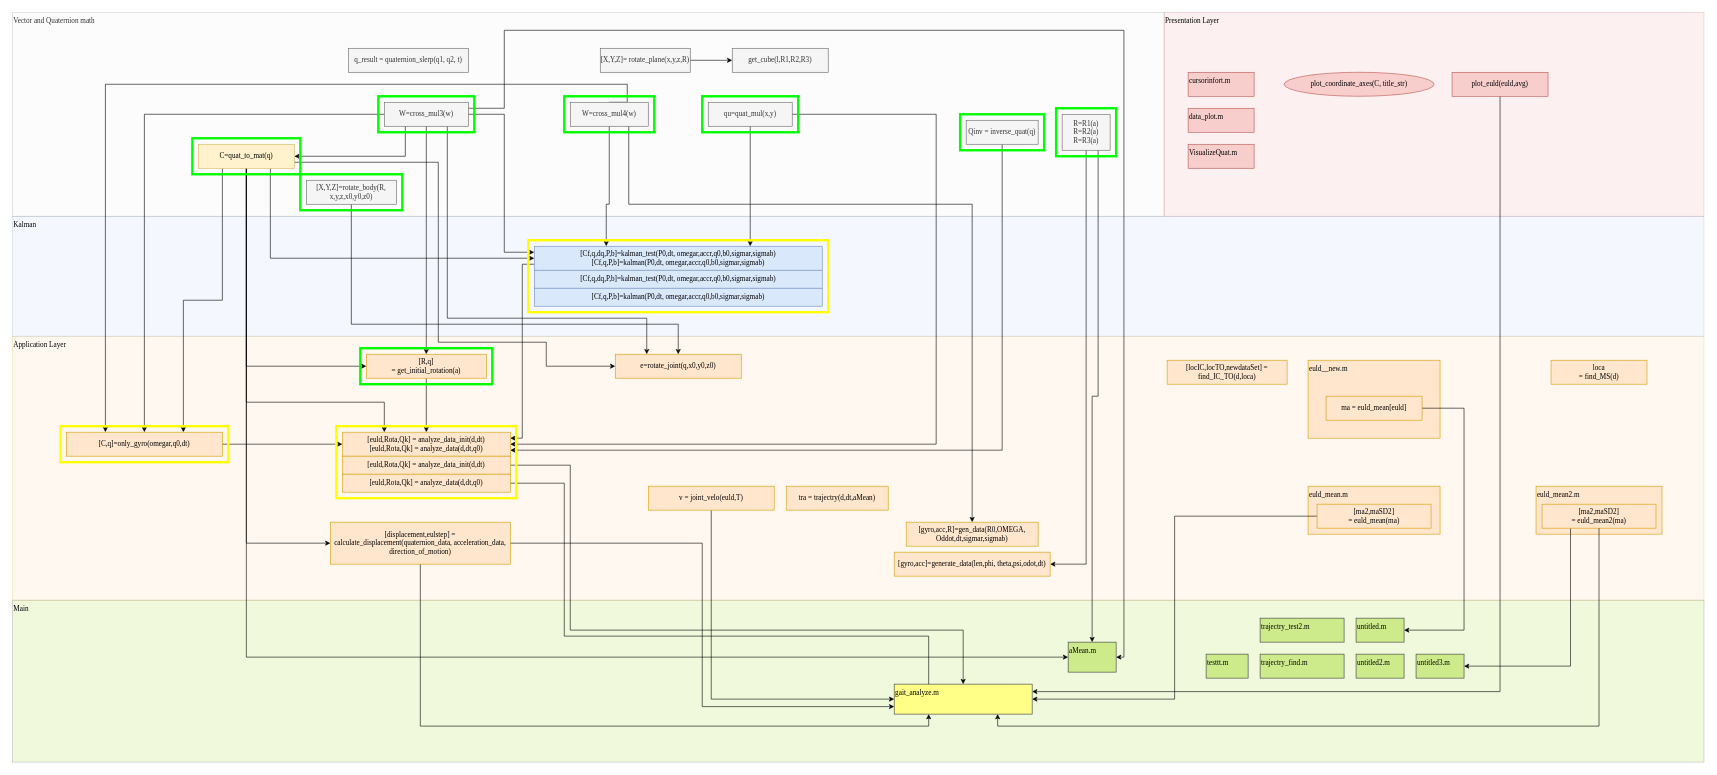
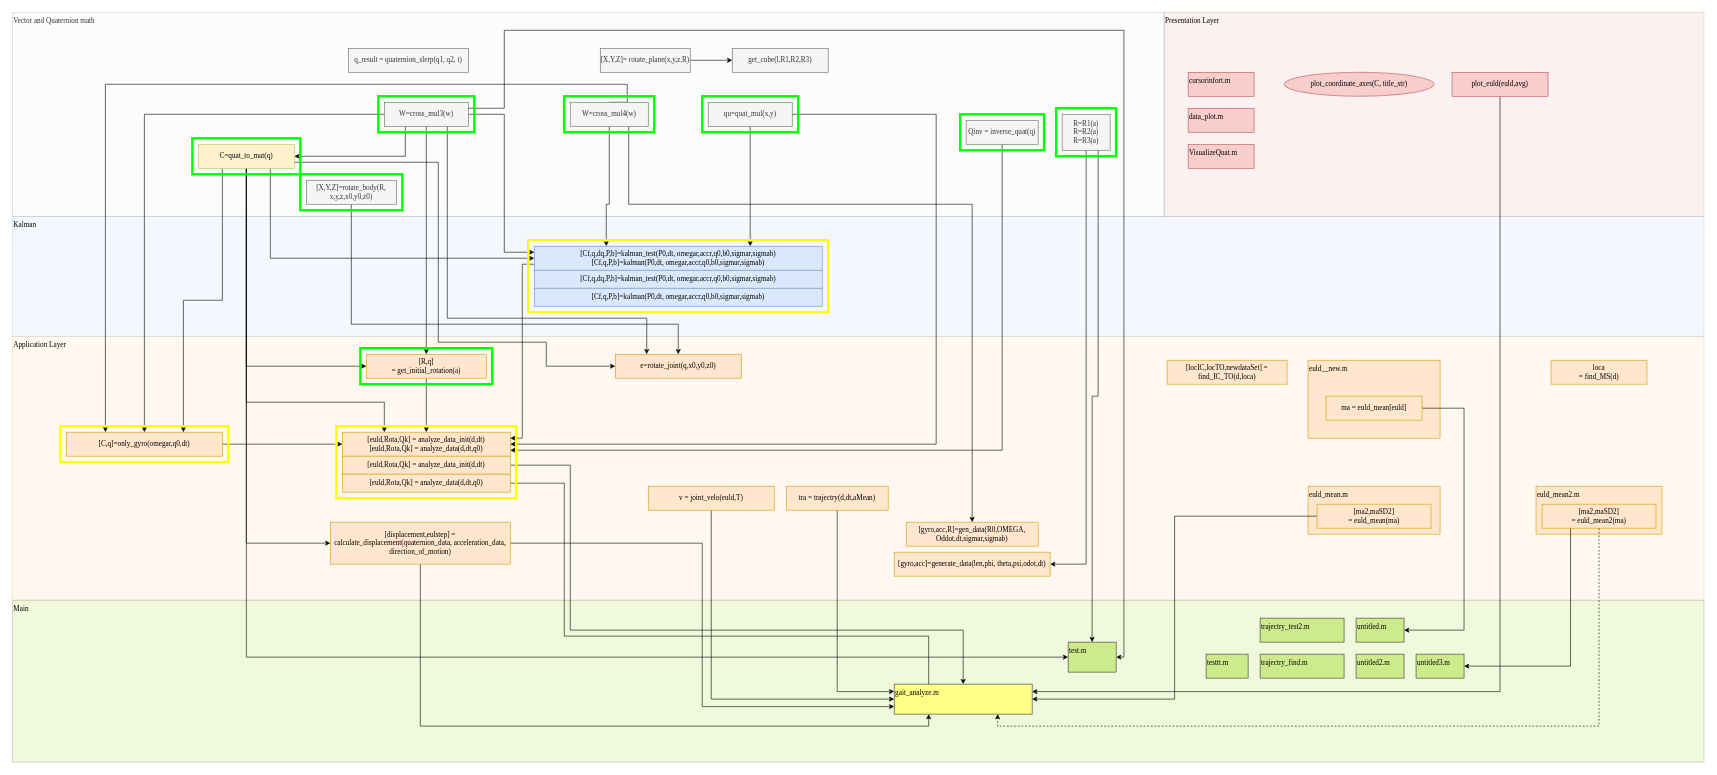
node "aMean.m": label "aMean.m" -> "test.m"
edge "tra = trajectry(d,dt,aMean)" -> "gait_analyze.m": added
edge "[ma2,maSD2]= euld_mean2(ma)" -> "gait_analyze.m": style solid -> dashed
